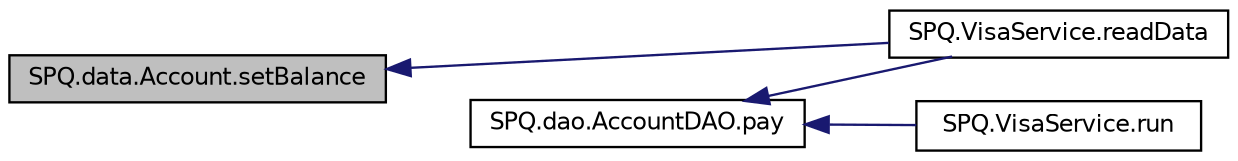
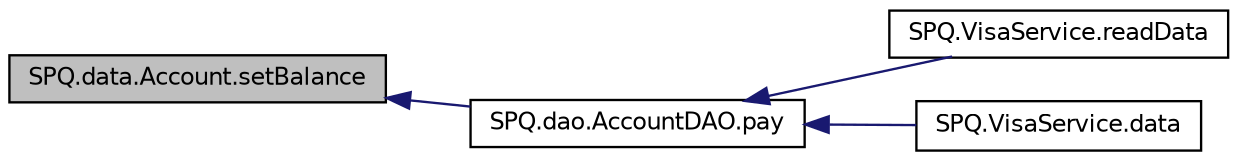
edge "SPQ.VisaService.readData" -> "SPQ.data.Account.setBalance": now "SPQ.dao.AccountDAO.pay" -> "SPQ.data.Account.setBalance"
node "SPQ.VisaService.run": label "SPQ.VisaService.run" -> "SPQ.VisaService.data"
